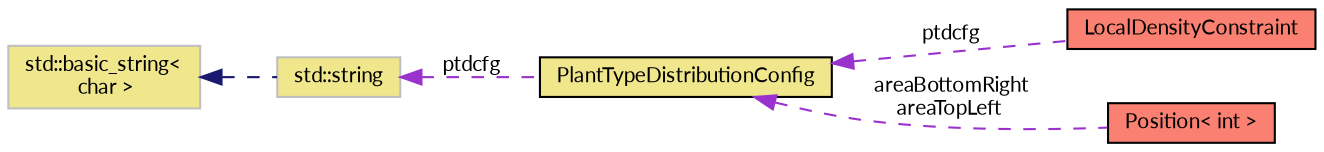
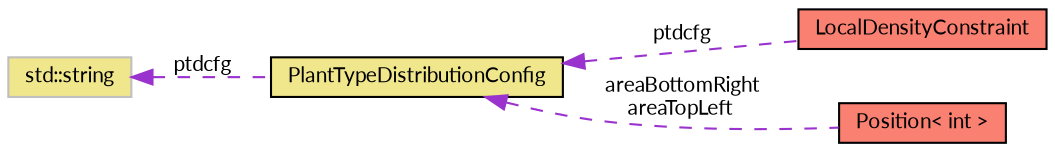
node "std::basic_string< char >": removed
